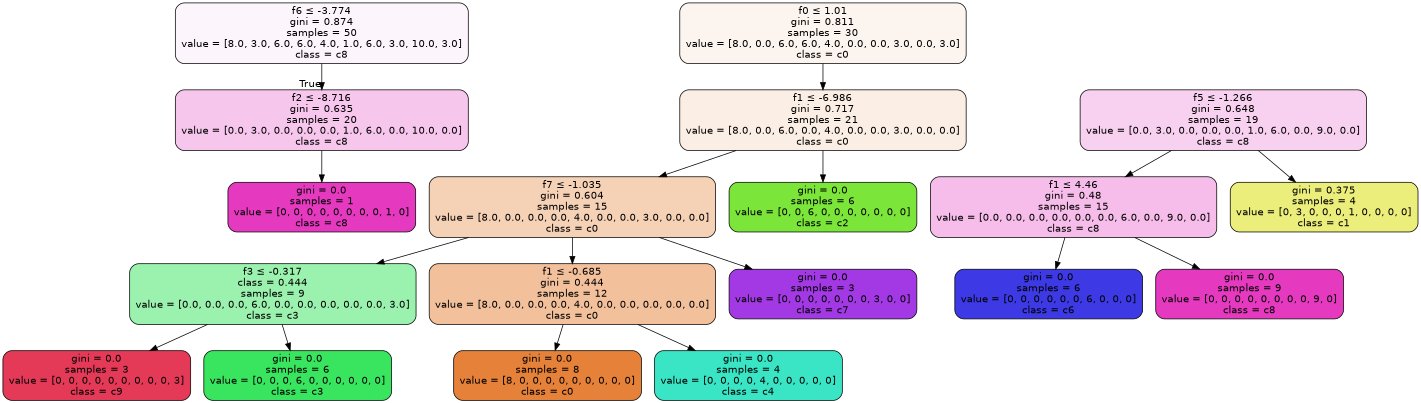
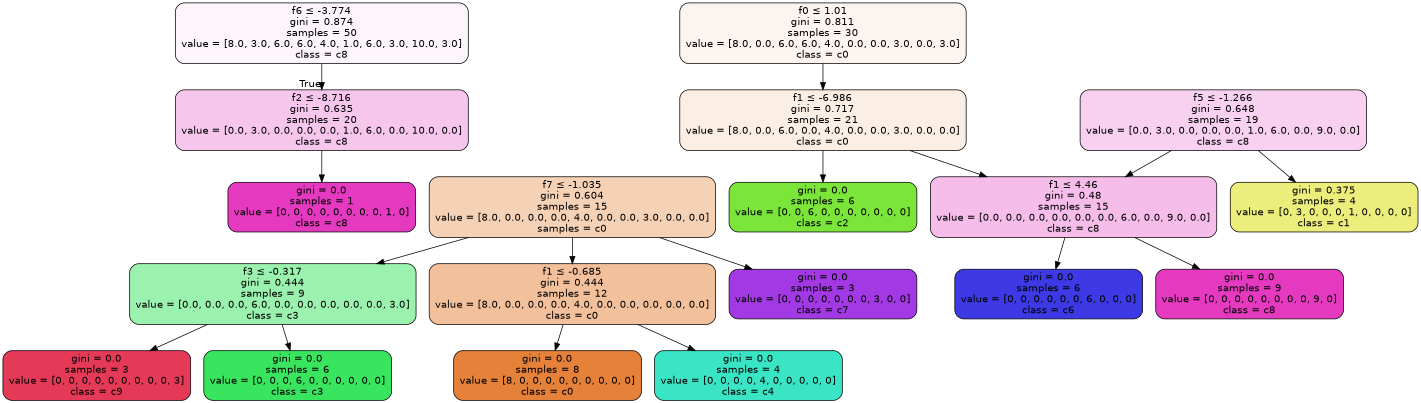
edge "f1 ≤ -6.986" -> "f7 ≤ -1.035": now "f1 ≤ -6.986" -> "f1 ≤ 4.46"
node "f7 ≤ -1.035": text "class = c0" -> "samples = c0"
node "f3 ≤ -0.317": text "class = 0.444" -> "gini = 0.444"
